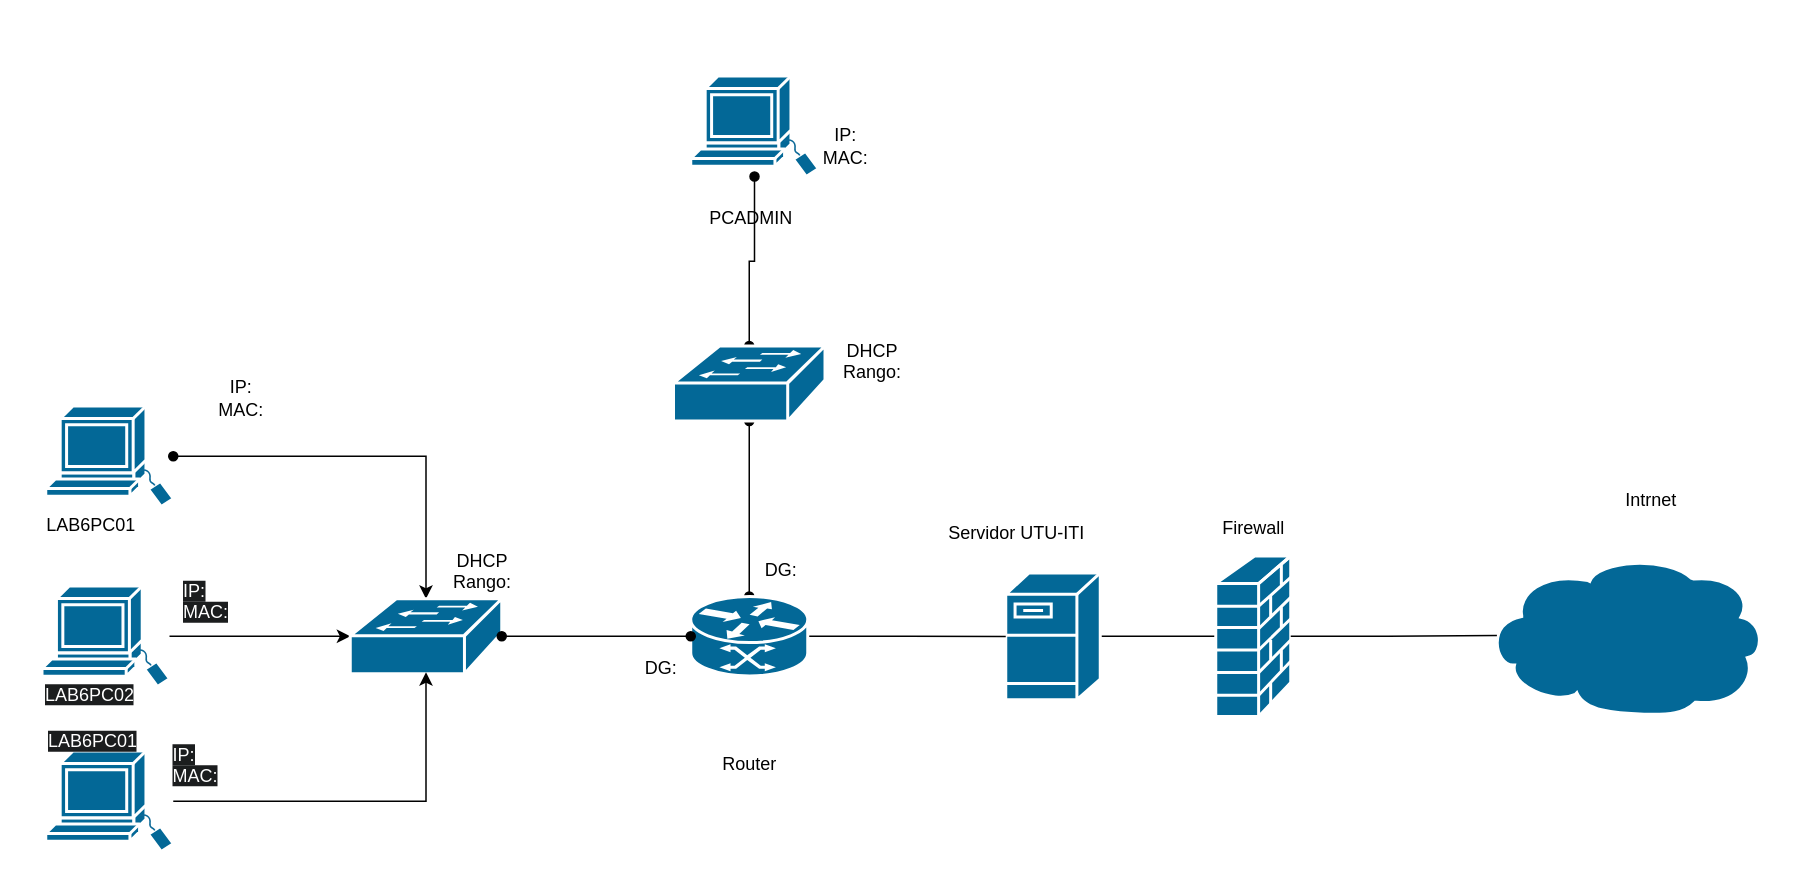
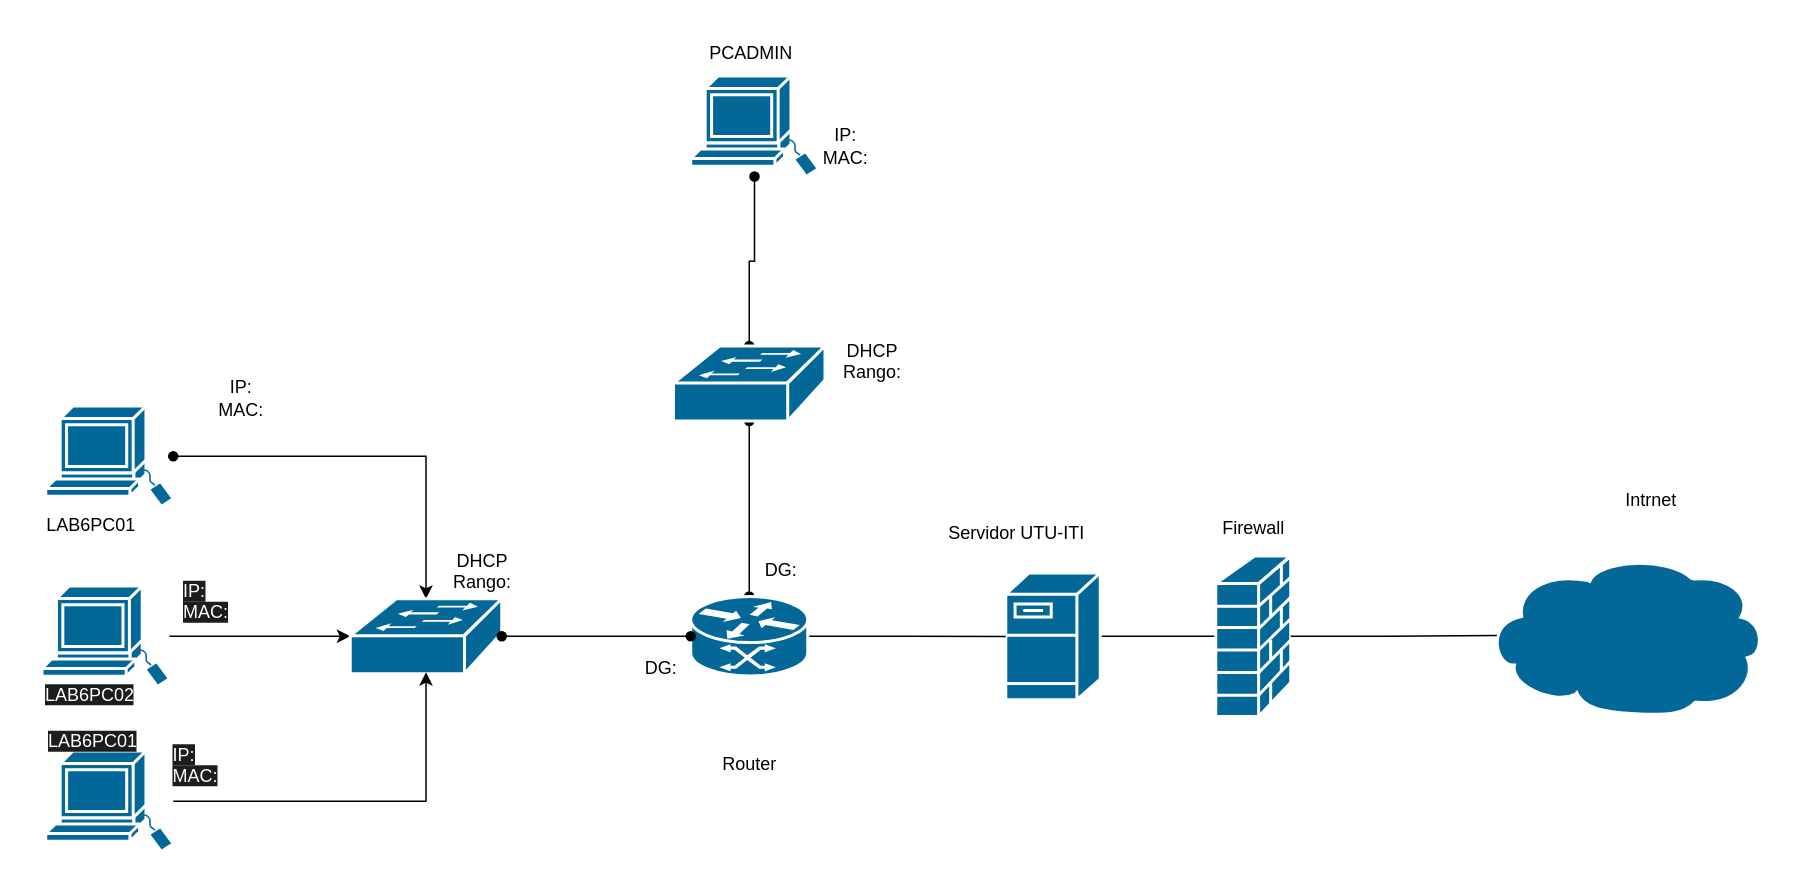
node "PCADMIN": moved (751, 218) -> (751, 53)
